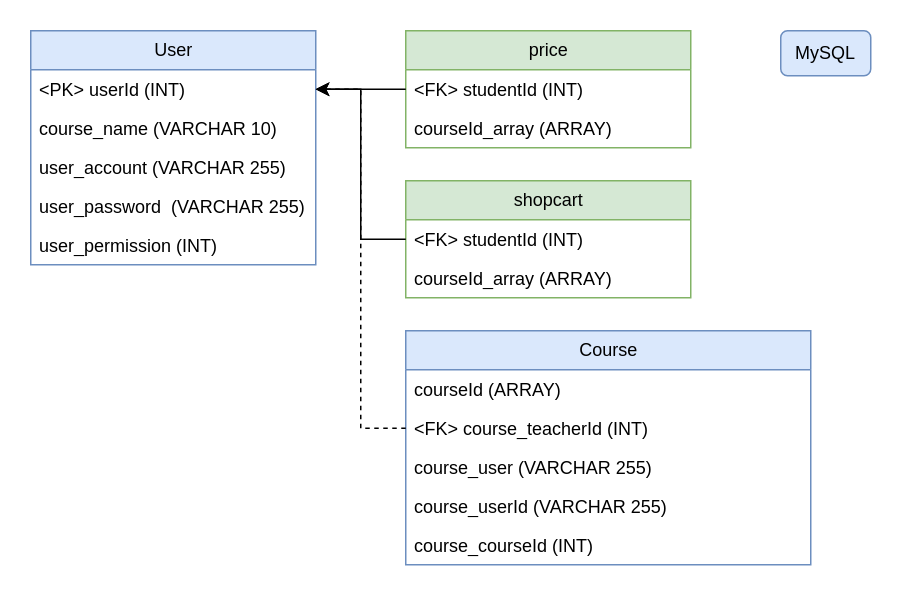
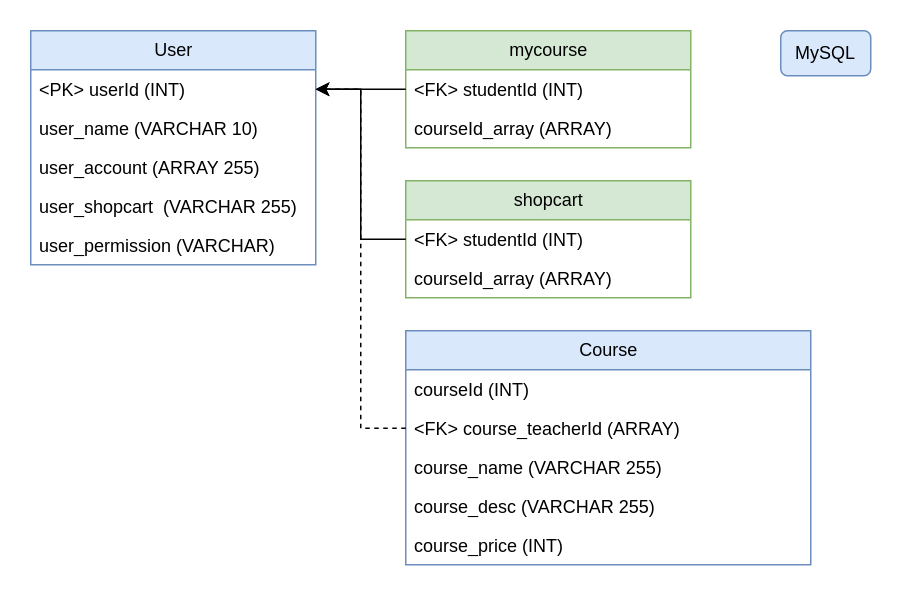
node "price": label "price" -> "mycourse"
node "course_name (VARCHAR 10)": label "course_name (VARCHAR 10)" -> "user_name (VARCHAR 10)"
node "user_account (VARCHAR 255)": label "user_account (VARCHAR 255)" -> "user_account (ARRAY 255)"
node "user_password (VARCHAR 255)": label "user_password (VARCHAR 255)" -> "user_shopcart (VARCHAR 255)"
node "user_permission (INT)": label "user_permission (INT)" -> "user_permission (VARCHAR)"
node "courseId (ARRAY)": label "courseId (ARRAY)" -> "courseId (INT)"
node "<FK> course_teacherId (INT)": label "<FK> course_teacherId (INT)" -> "<FK> course_teacherId (ARRAY)"
node "course_user (VARCHAR 255)": label "course_user (VARCHAR 255)" -> "course_name (VARCHAR 255)"
node "course_userId (VARCHAR 255)": label "course_userId (VARCHAR 255)" -> "course_desc (VARCHAR 255)"
node "course_courseId (INT)": label "course_courseId (INT)" -> "course_price (INT)"
